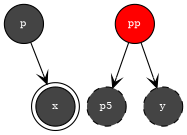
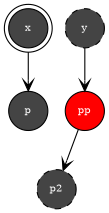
edge "p" -> "x": reversed
edge "pp" -> "y": reversed
node "p5": label "p5" -> "p2"
